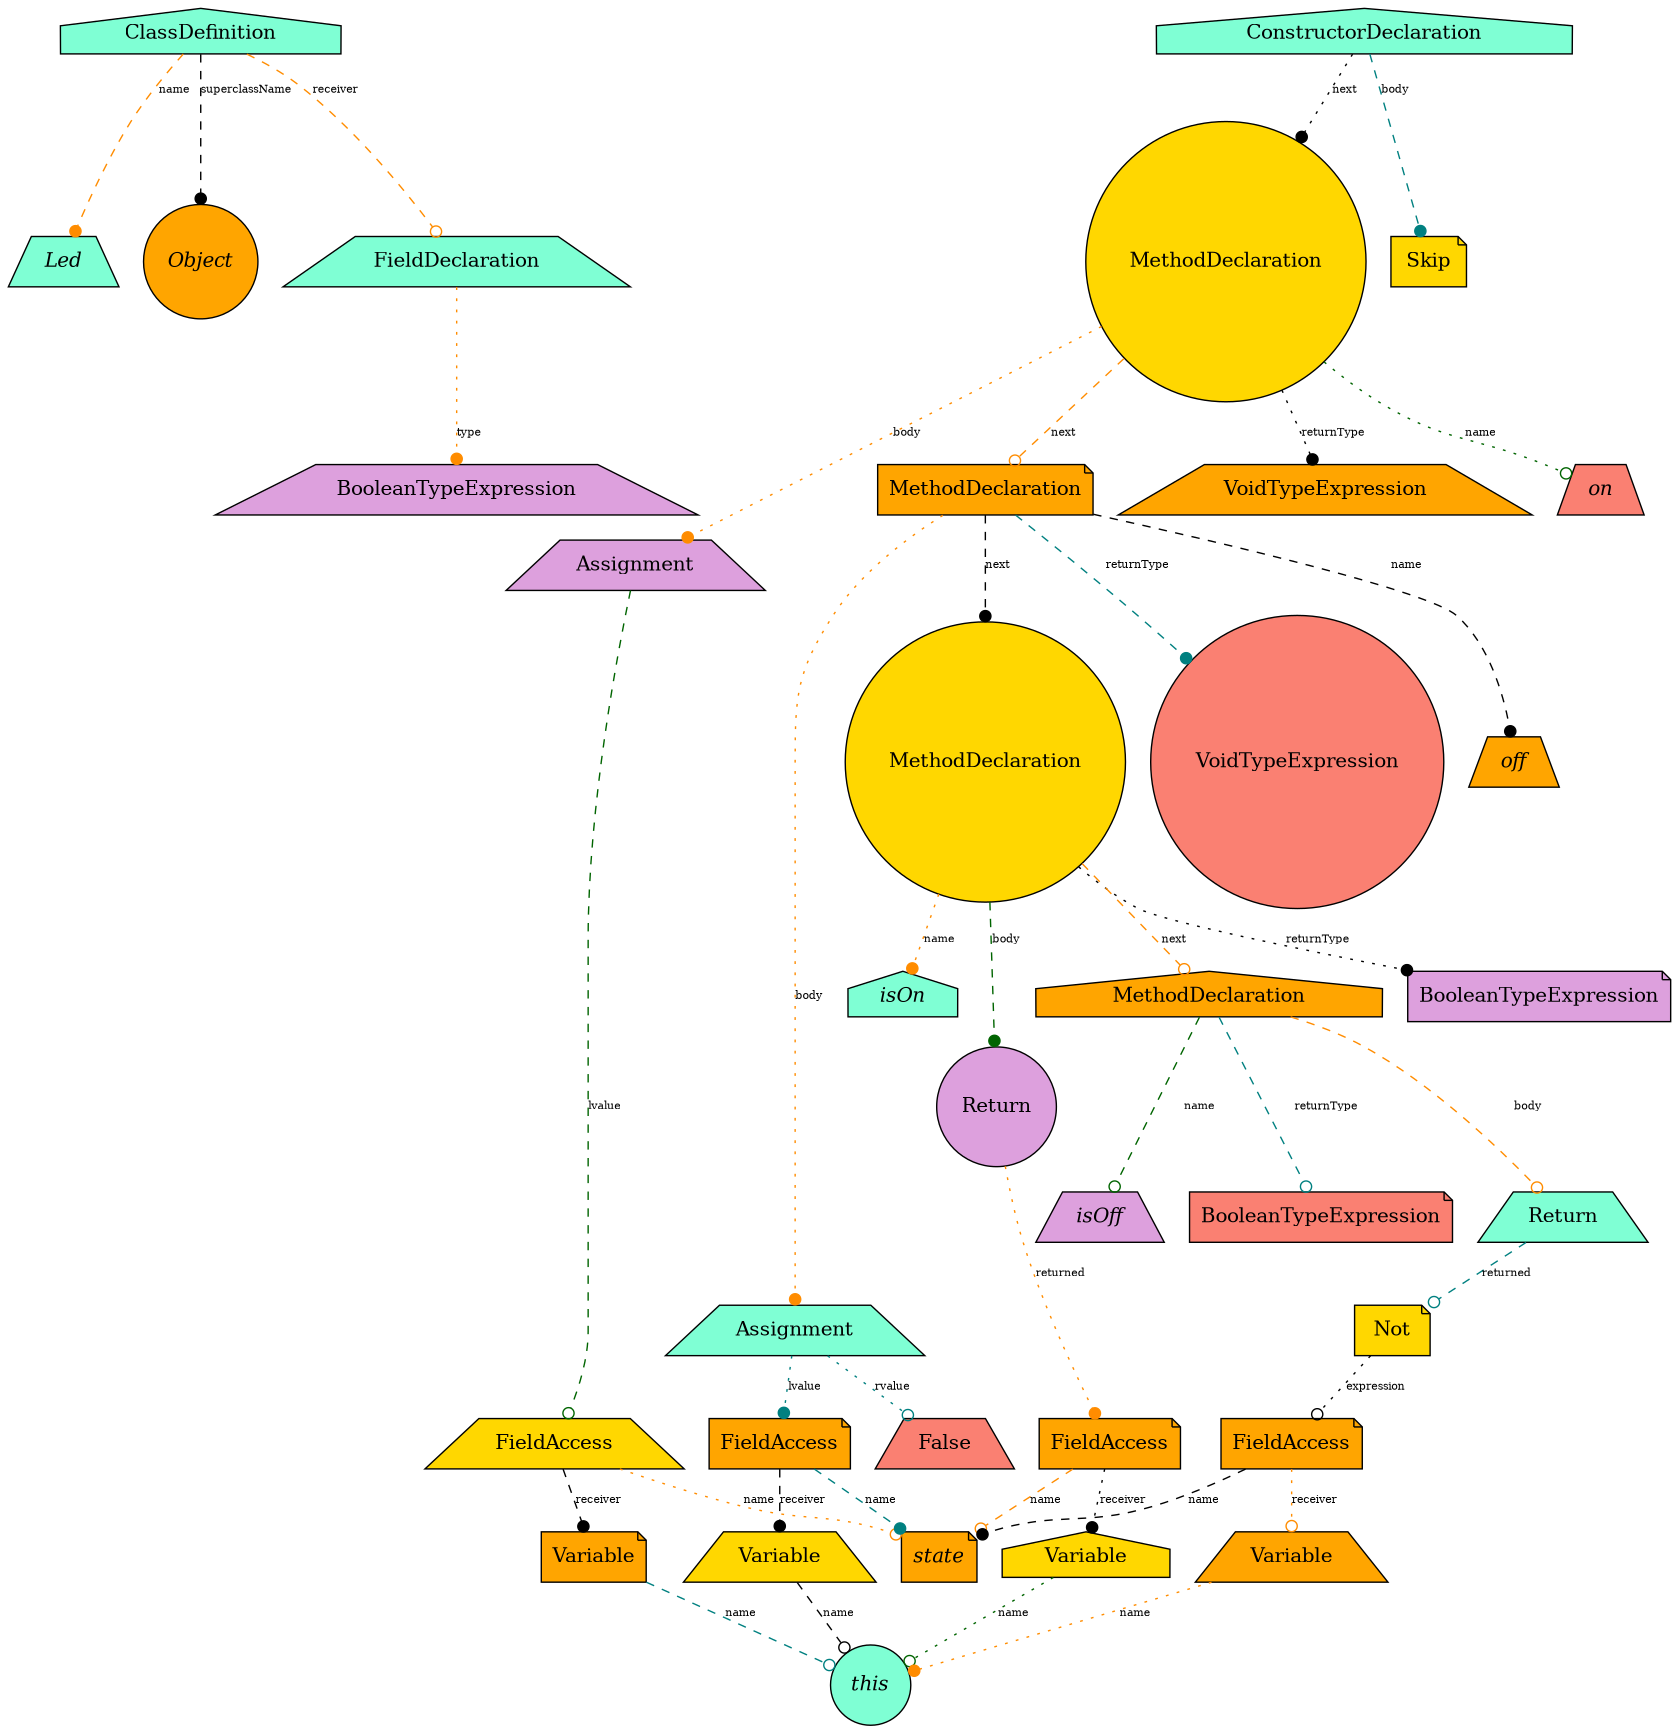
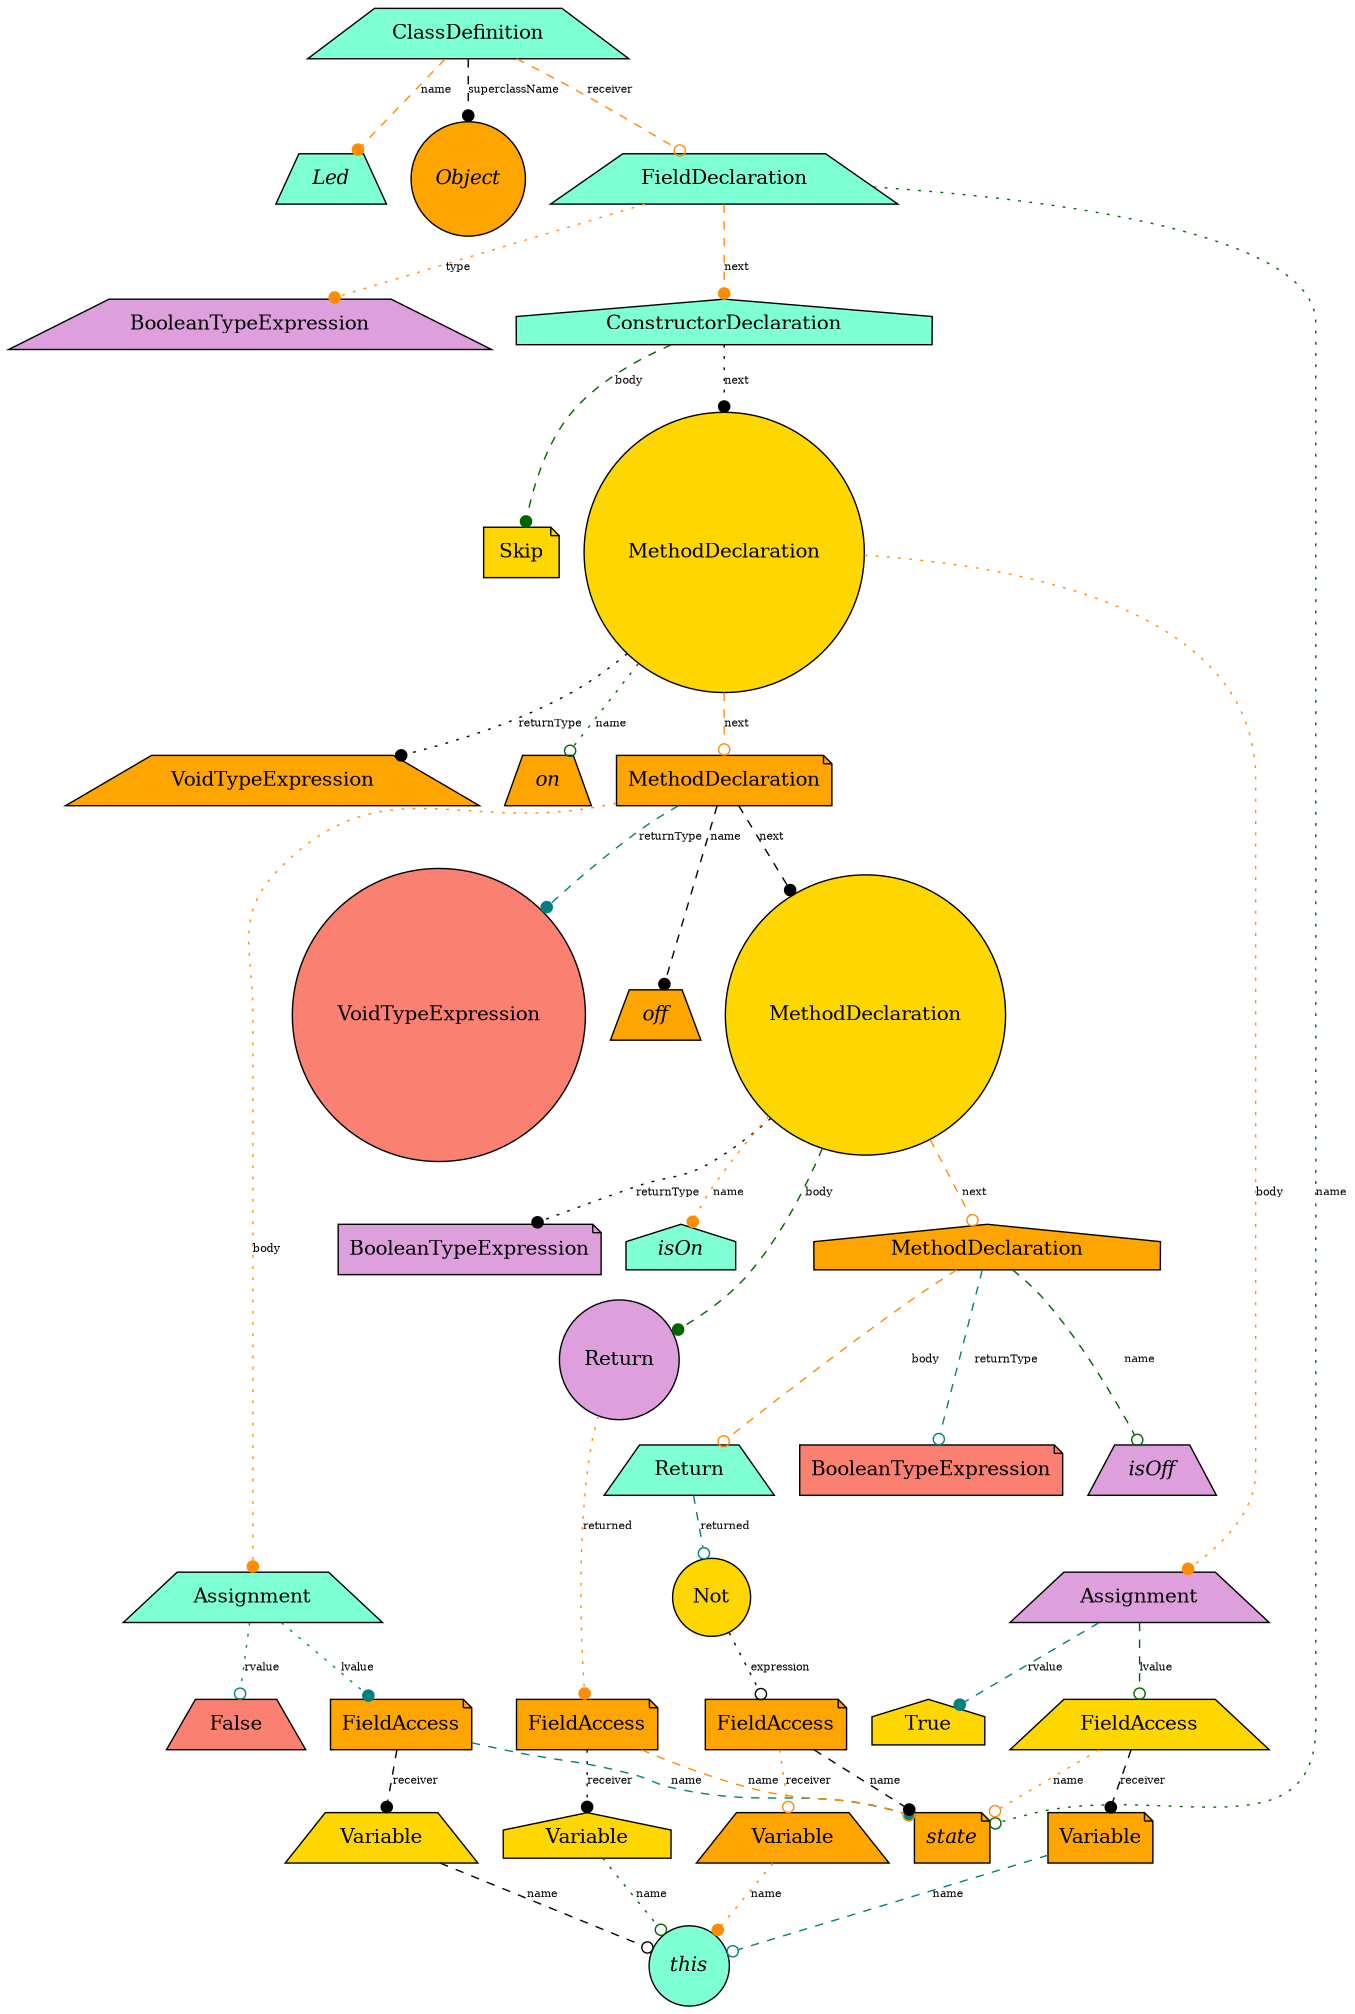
node "ClassDefinition": shape house -> trapezium
edge "ConstructorDeclaration" -> "Skip": color teal -> darkgreen
edge "FieldDeclaration" -> "ConstructorDeclaration": added, label "next"
node "on": fillcolor salmon -> orange
edge "FieldDeclaration" -> "state": added, label "name"
node "Not": shape note -> circle
node "True": added
